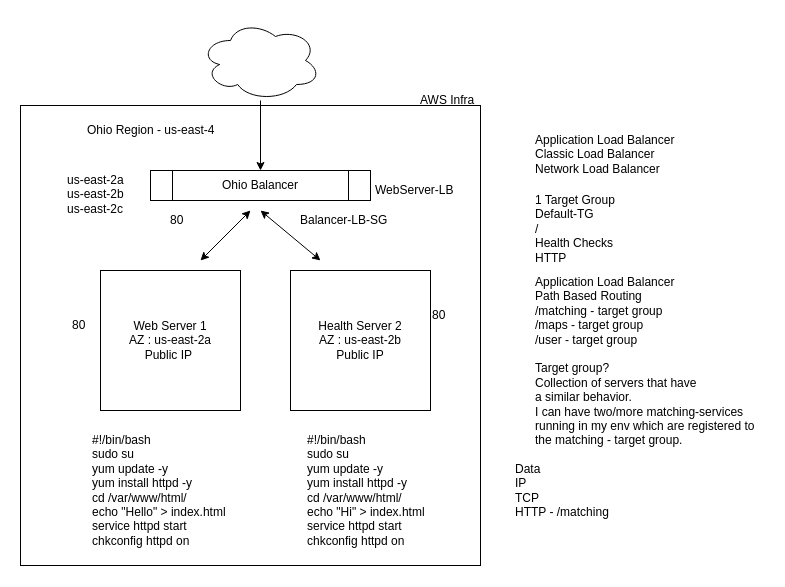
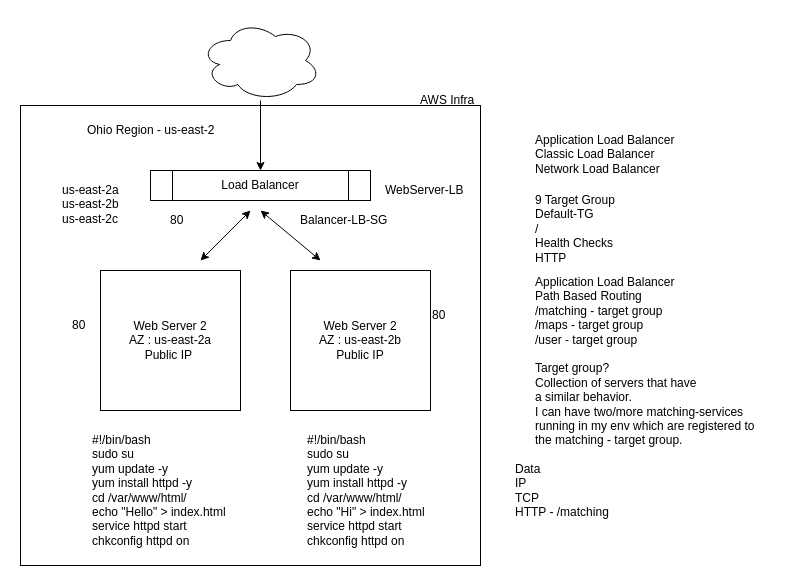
node "Ohio Region - us-east-4": label "Ohio Region - us-east-4" -> "Ohio Region - us-east-2"
node "Ohio Balancer": label "Ohio Balancer" -> "Load Balancer"
node "us-east-2a us-east-2b us-east-2c": moved (101, 191) -> (96, 201)
node "WebServer-LB": moved (419, 191) -> (429, 191)
node "1 Target Group Default-TG / Health Checks HTTP": label "1 Target Group Default-TG / Health Checks HTTP" -> "9 Target Group Default-TG / Health Checks HTTP"
node "Web Server 1 AZ : us-east-2a Public IP": label "Web Server 1 AZ : us-east-2a Public IP" -> "Web Server 2 AZ : us-east-2a Public IP"
node "Health Server 2 AZ : us-east-2b Public IP": label "Health Server 2 AZ : us-east-2b Public IP" -> "Web Server 2 AZ : us-east-2b Public IP"
